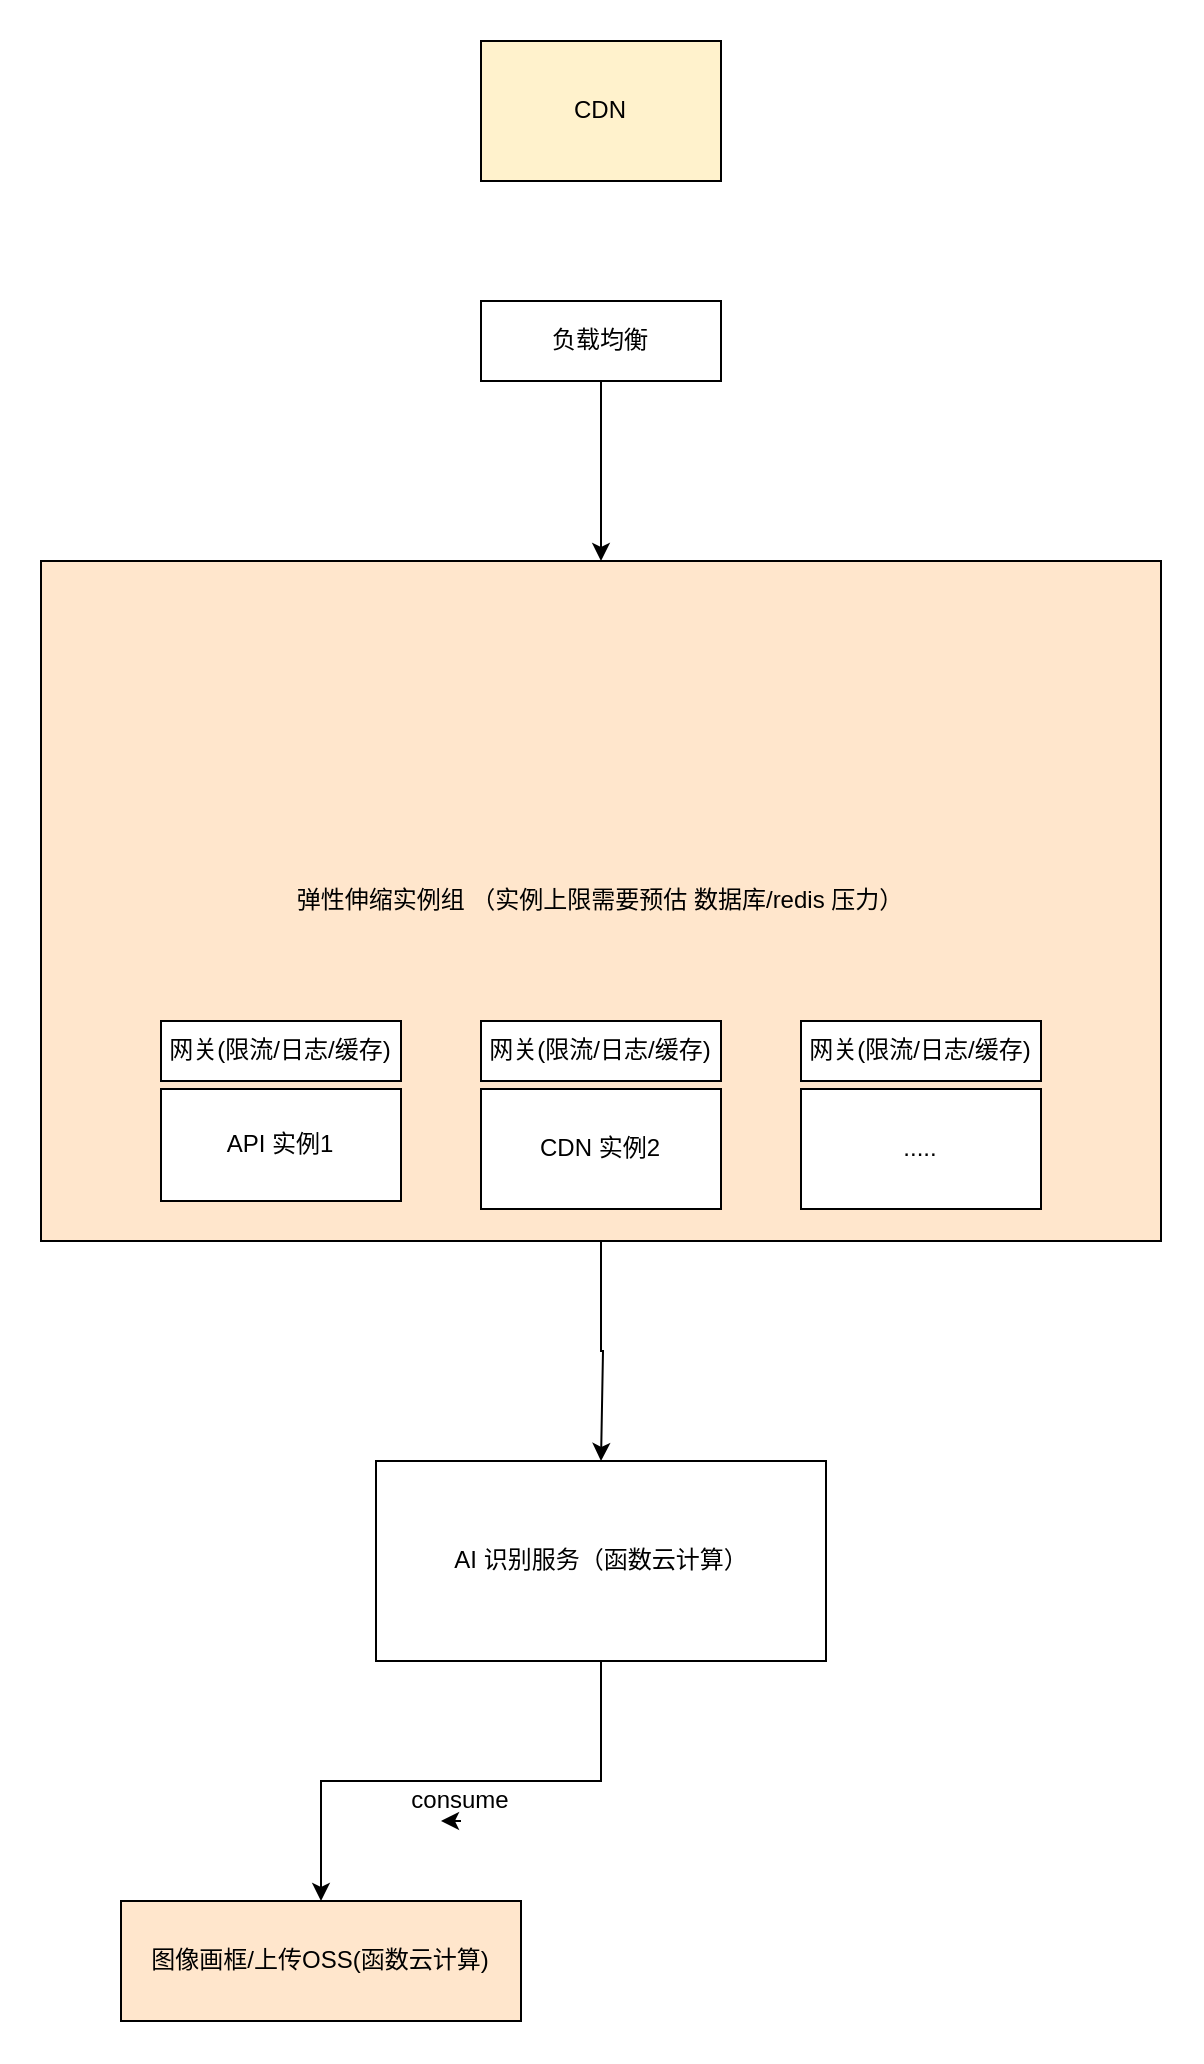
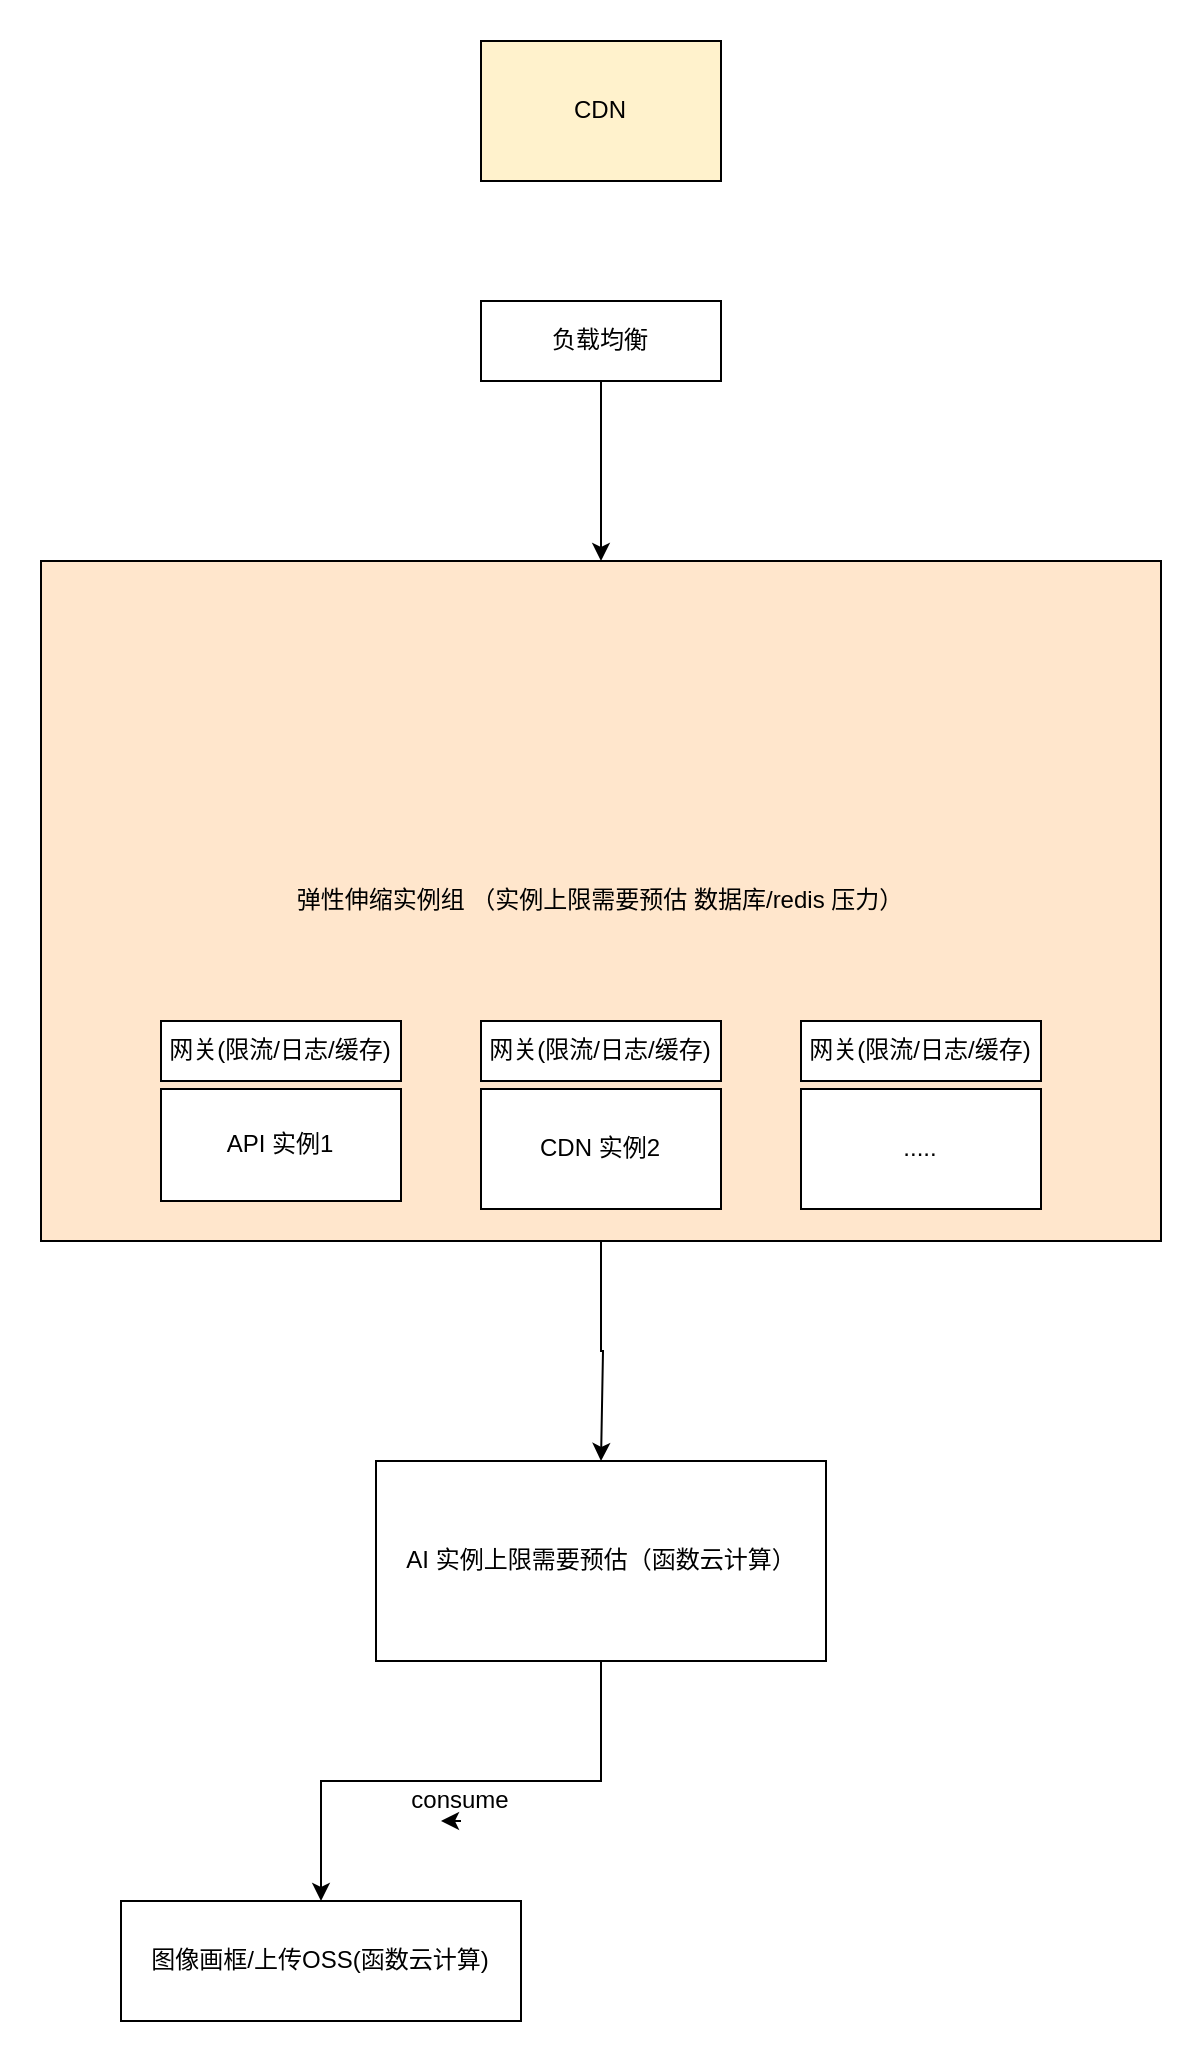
node "AI 识别服务（函数云计算）": label "AI 识别服务（函数云计算）" -> "AI 实例上限需要预估（函数云计算）"
node "图像画框/上传OSS(函数云计算)": fillcolor #ffe6cc -> #ffffff
